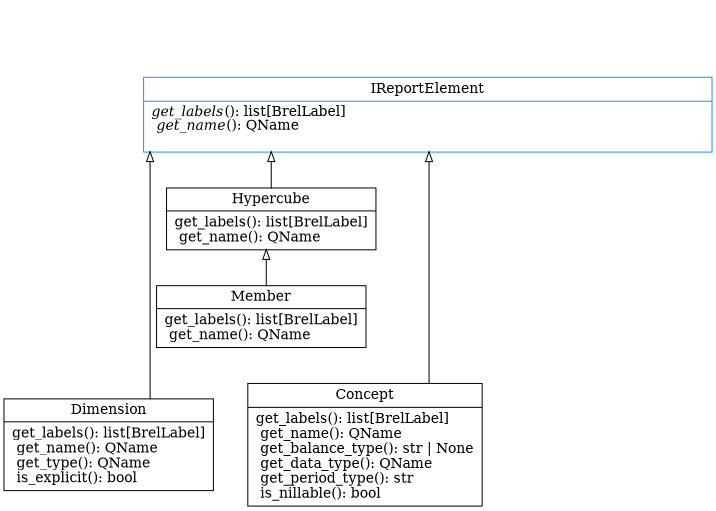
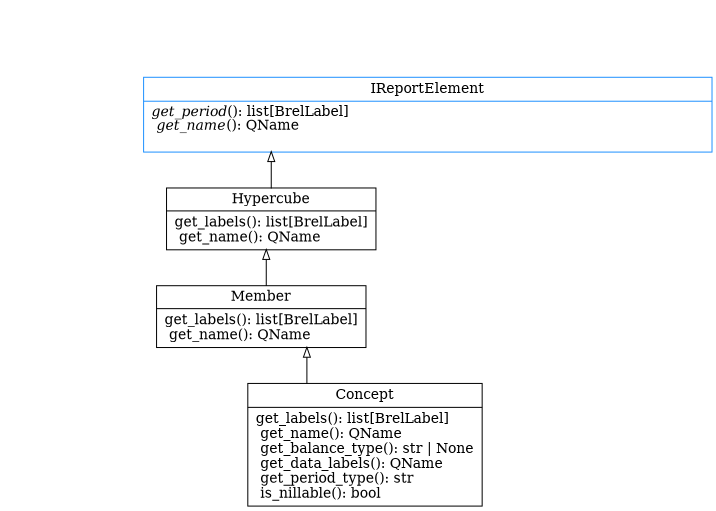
node "IReportElement": text "get_labels" -> "get_period"
edge "Concept" -> "IReportElement": now "Concept" -> "Member"
node "Dimension": removed
node "Concept": text "get_data_type(): QName" -> "get_data_labels(): QName"
